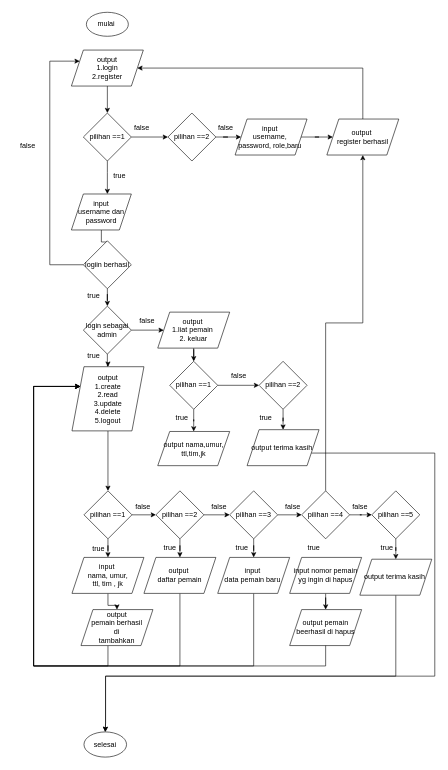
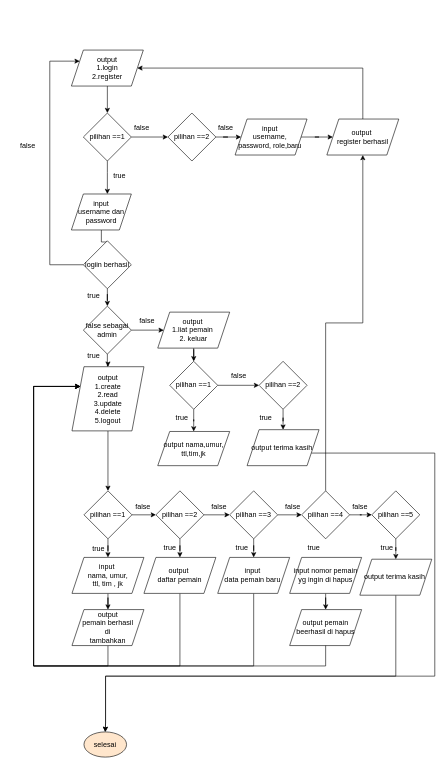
node "mulai": removed
node "login sebagai admin": label "login sebagai admin" -> "false sebagai admin"
node "output pemain berhasil di tambahkan": moved (117, 628) -> (108, 628)
node "selesai": fillcolor #ffffff -> #ffe6cc
